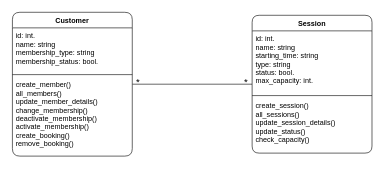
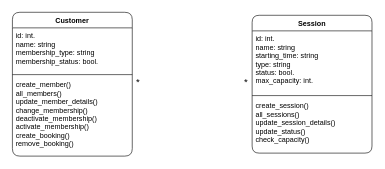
edge "Customer" -- "Session": removed
